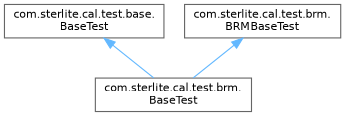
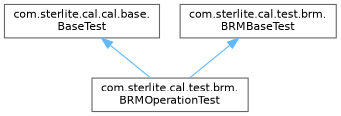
node "com.sterlite.cal.test.base. BaseTest": label "com.sterlite.cal.test.base. BaseTest" -> "com.sterlite.cal.cal.base. BaseTest"
node "com.sterlite.cal.test.brm. BaseTest": label "com.sterlite.cal.test.brm. BaseTest" -> "com.sterlite.cal.test.brm. BRMOperationTest"
